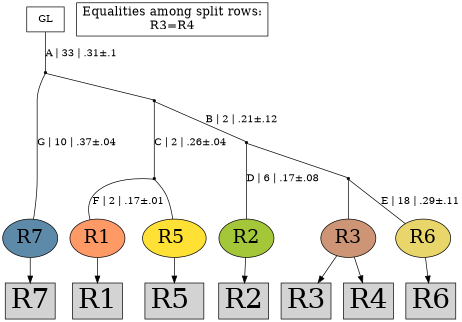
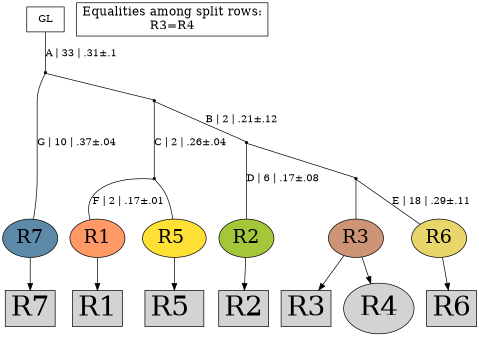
node "R4": shape box -> ellipse
